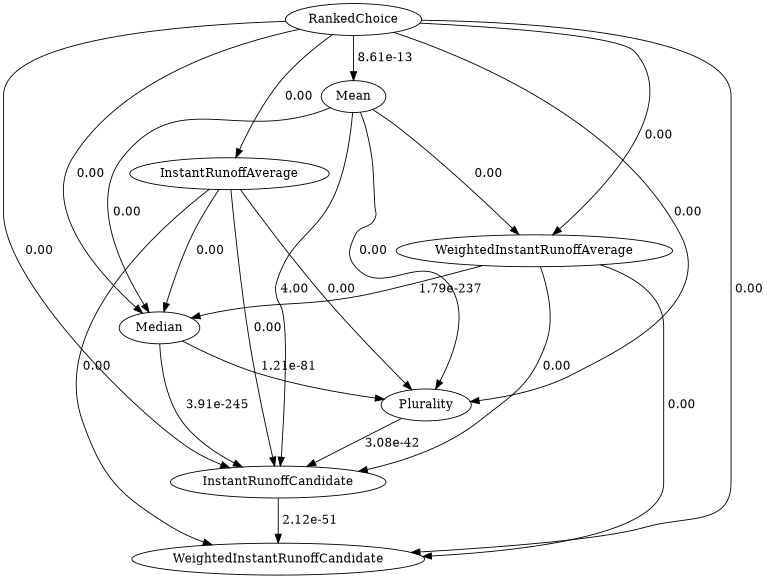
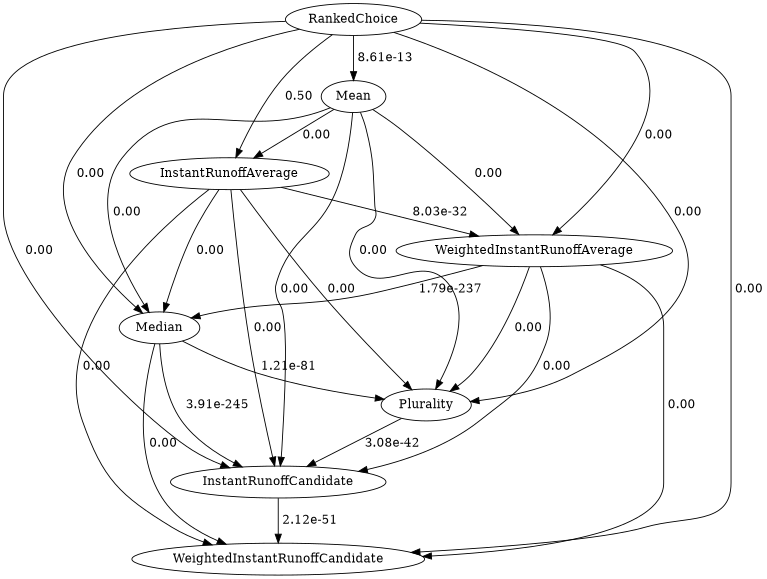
edge "RankedChoice" -> "InstantRunoffAverage": label " 0.00" -> " 0.50"
edge "Mean" -> "InstantRunoffAverage": added, label "0.00"
edge "InstantRunoffAverage" -> "WeightedInstantRunoffAverage": added, label "8.03e-32"
edge "Mean" -> "InstantRunoffCandidate": label " 4.00" -> " 0.00"
edge "WeightedInstantRunoffAverage" -> "Plurality": added, label "0.00"
edge "Median" -> "WeightedInstantRunoffCandidate": added, label "0.00"
